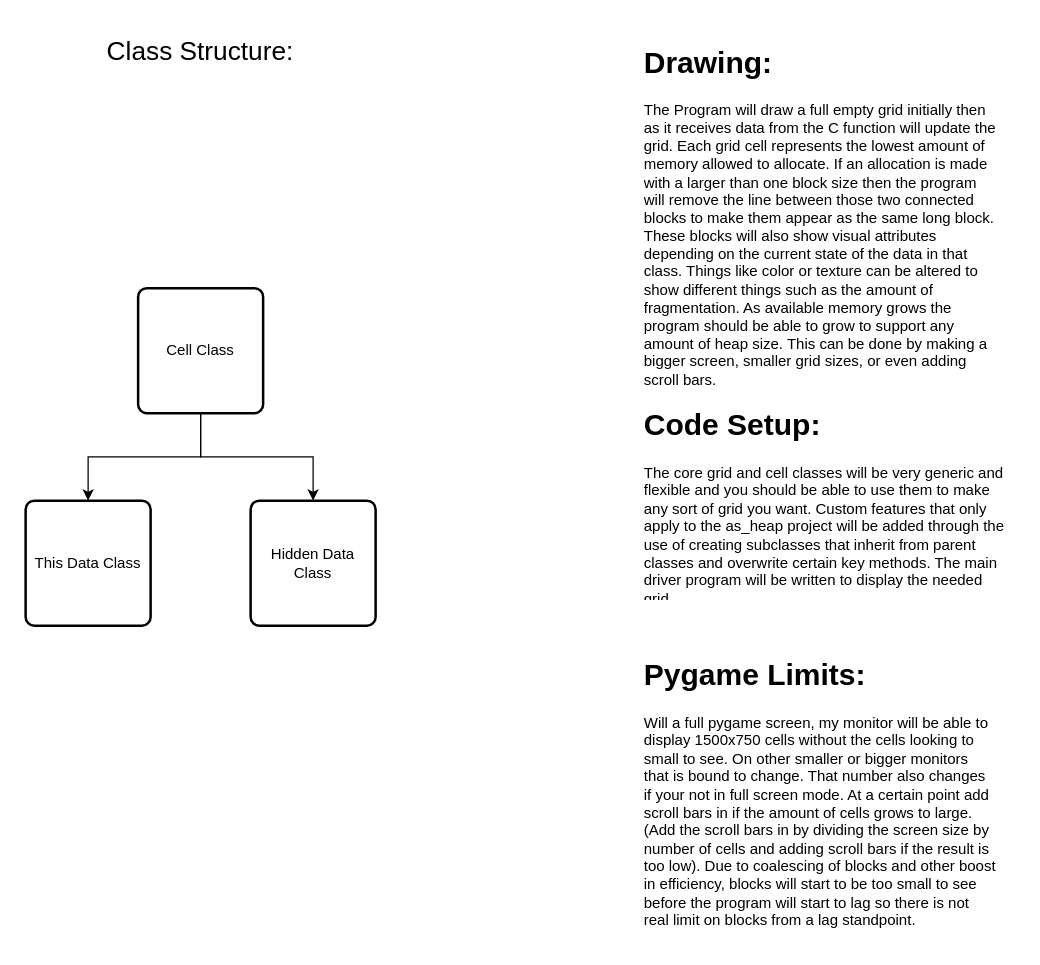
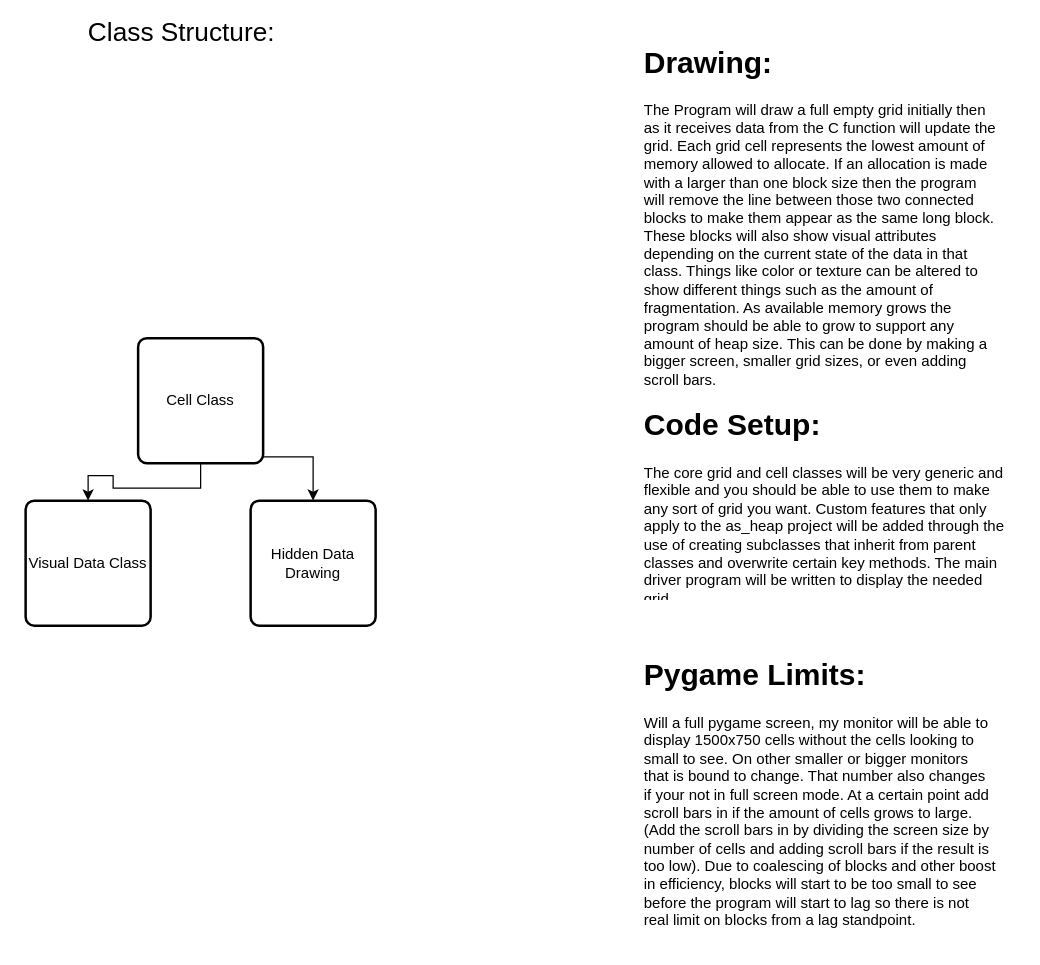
node "Class Structure:": moved (201, 51) -> (182, 32)
node "Cell Class": moved (201, 351) -> (201, 401)
node "This Data Class": label "This Data Class" -> "Visual Data Class"
node "Hidden Data Class": label "Hidden Data Class" -> "Hidden Data Drawing"
